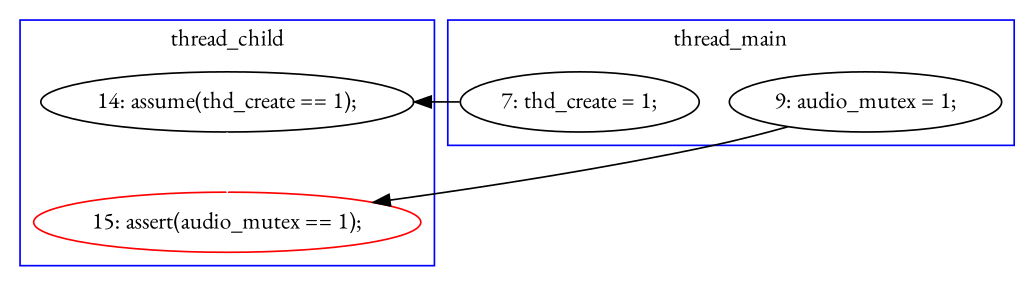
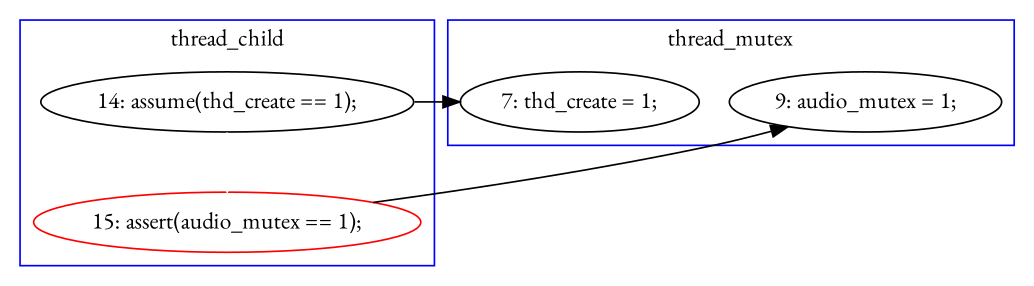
cluster "thread_main": label "thread_main" -> "thread_mutex"
edge "7: thd_create = 1;" -> "14: assume(thd_create == 1);": reversed
edge "9: audio_mutex = 1;" -> "15: assert(audio_mutex == 1);": reversed
